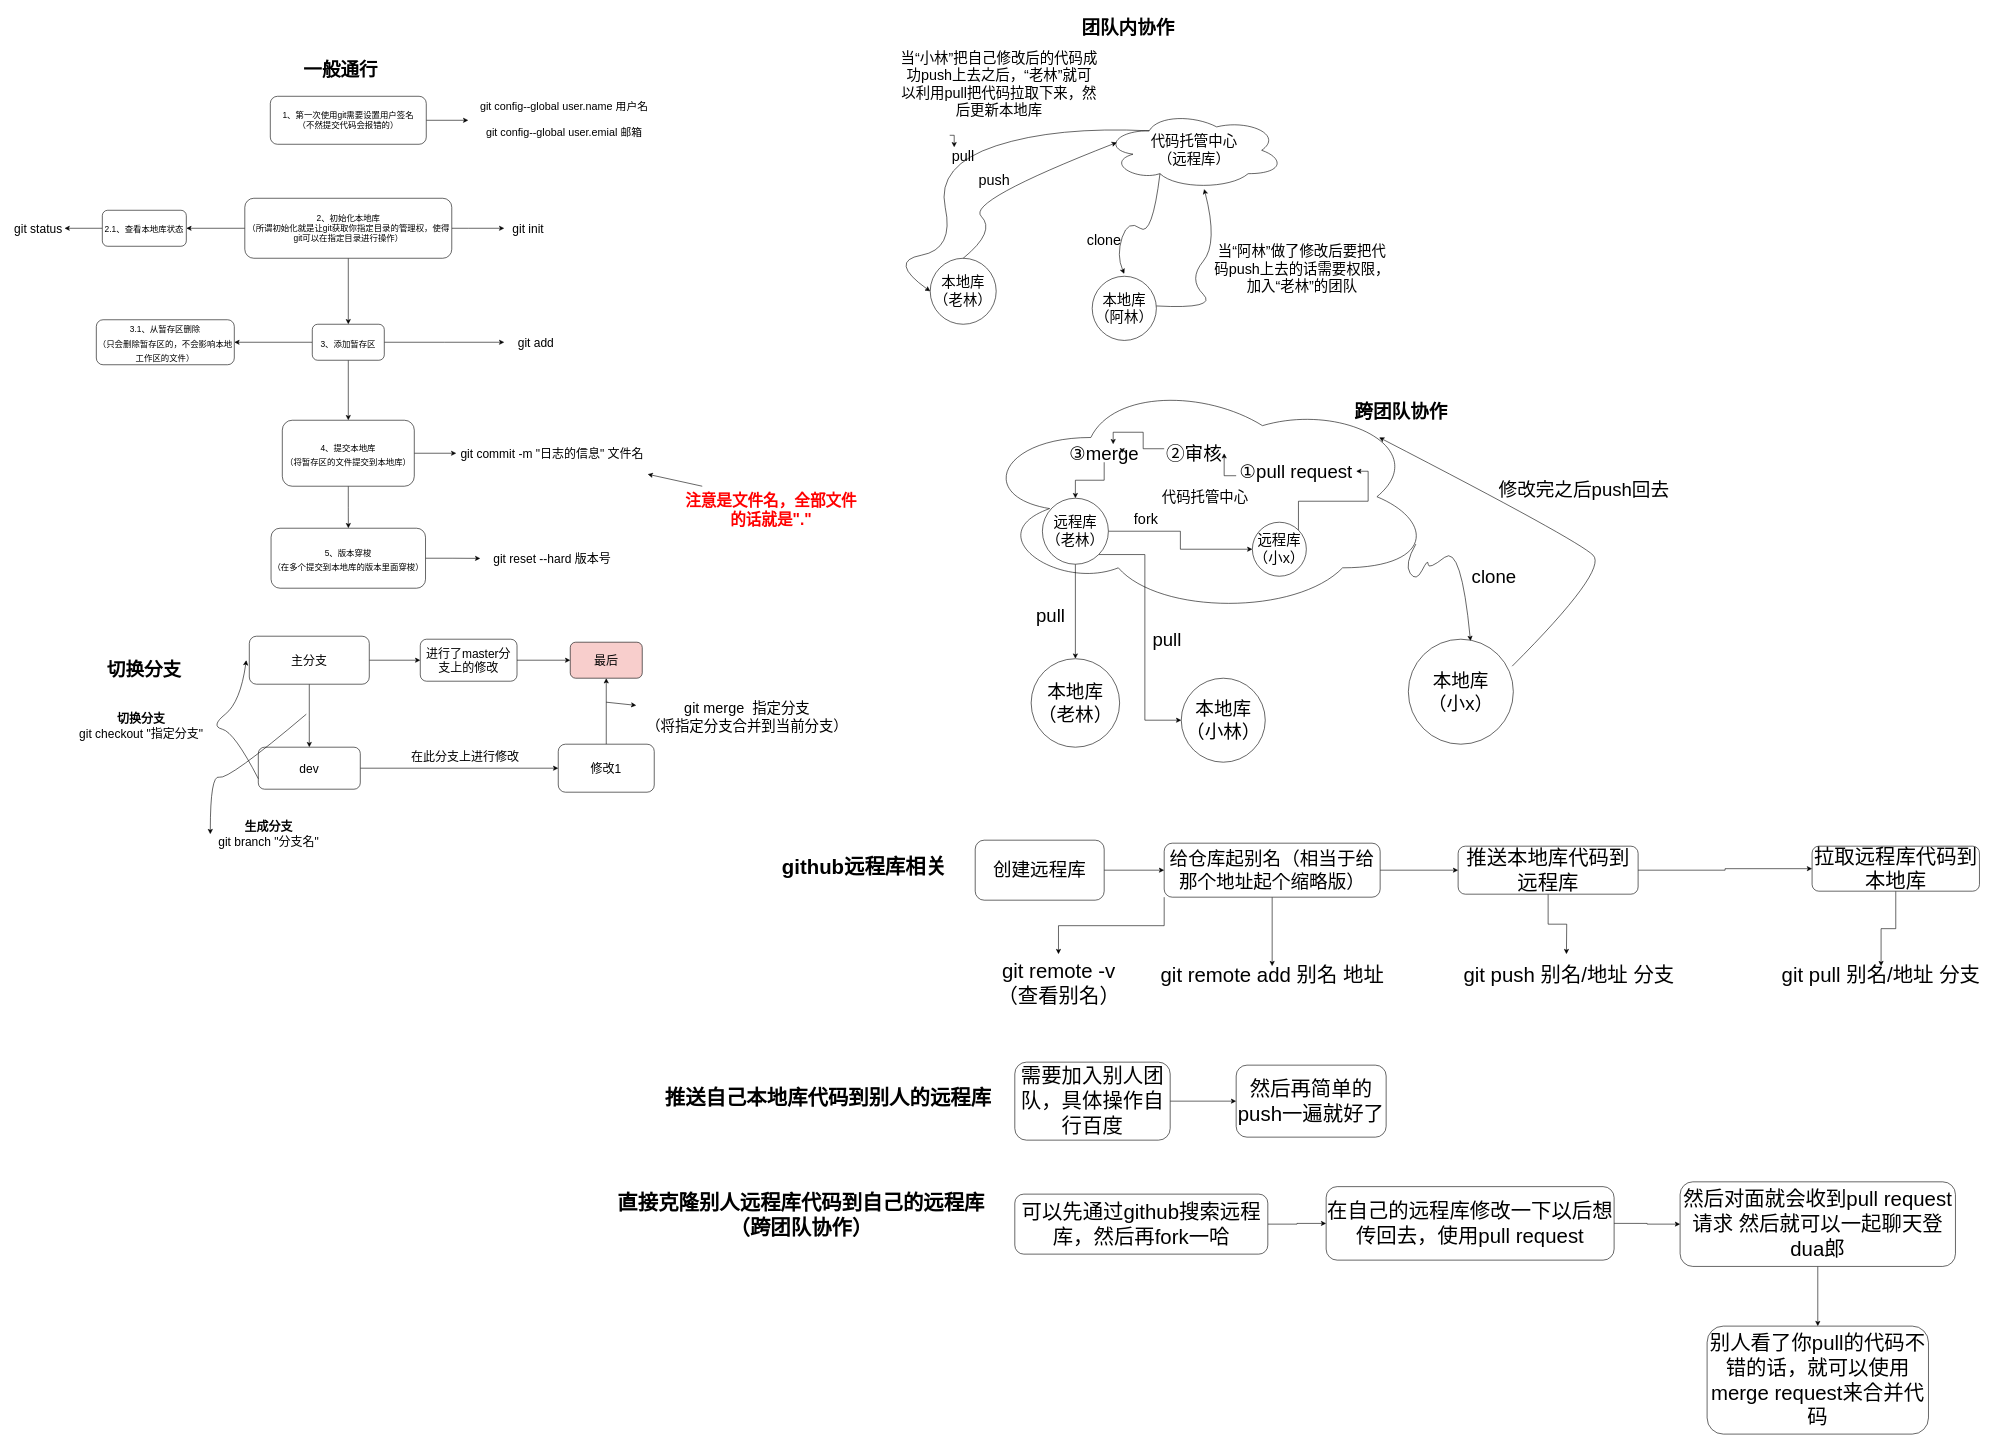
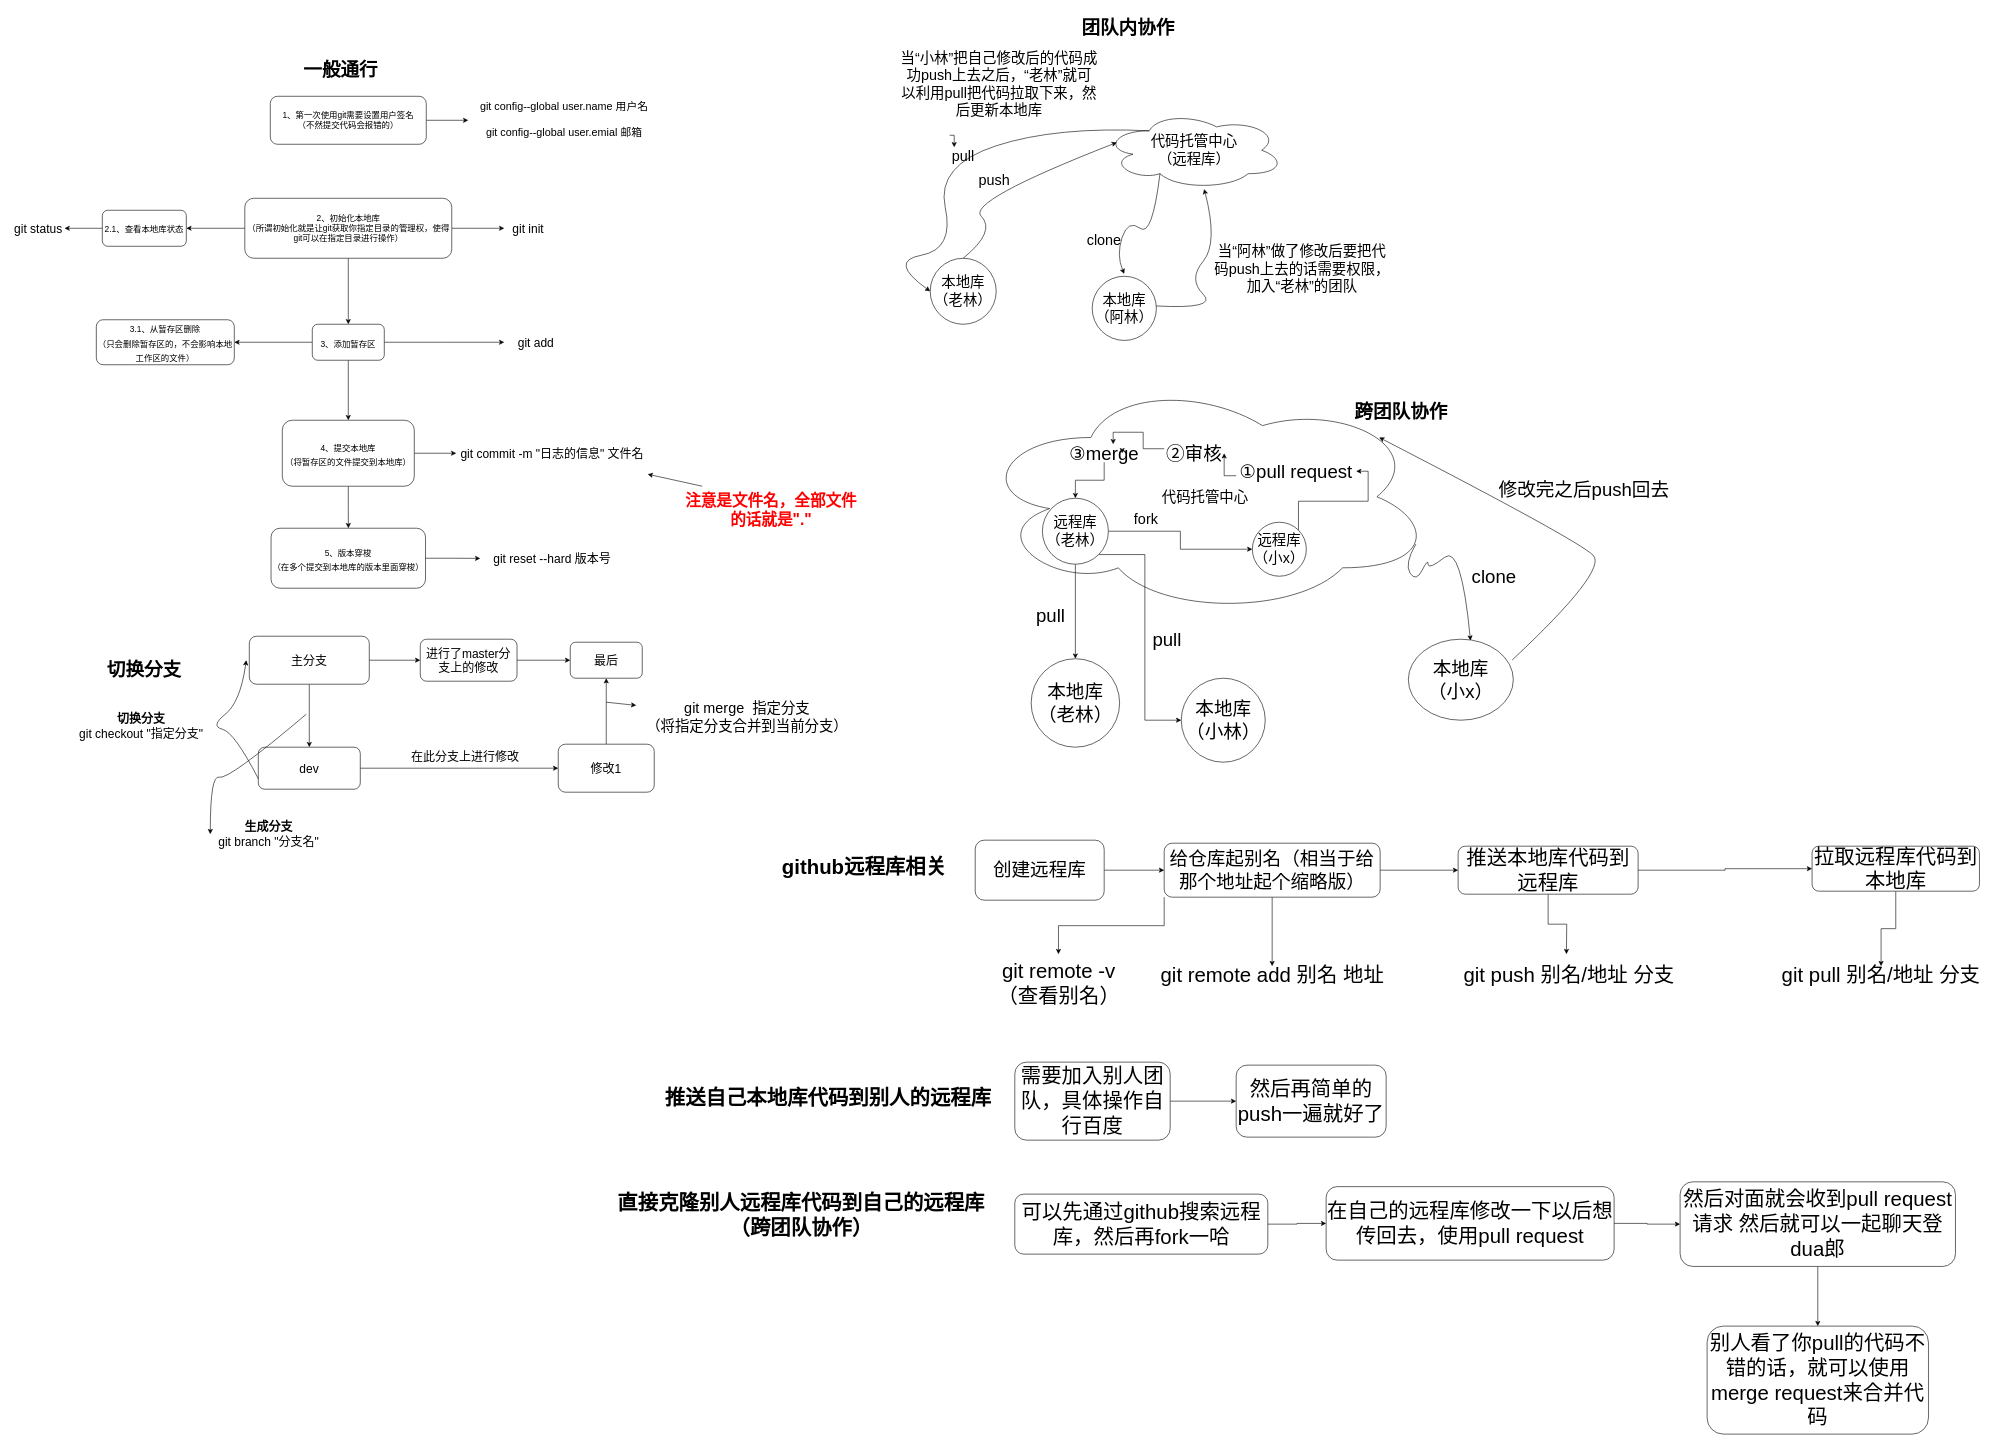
node "最后": fillcolor #f8cecc -> #ffffff
node "本地库 （小x）": size 105x105 -> 105x81
